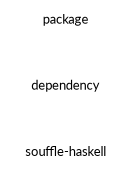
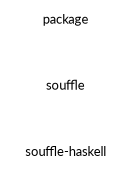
node "dependency": label "dependency" -> "souffle"
